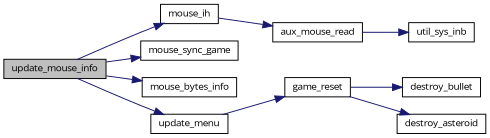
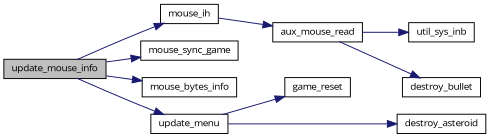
edge "game_reset" -> "destroy_bullet": now "aux_mouse_read" -> "destroy_bullet"
edge "game_reset" -> "destroy_asteroid": now "update_menu" -> "destroy_asteroid"
